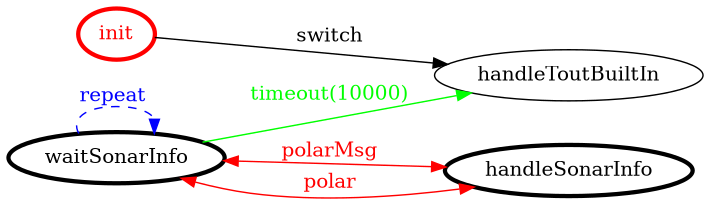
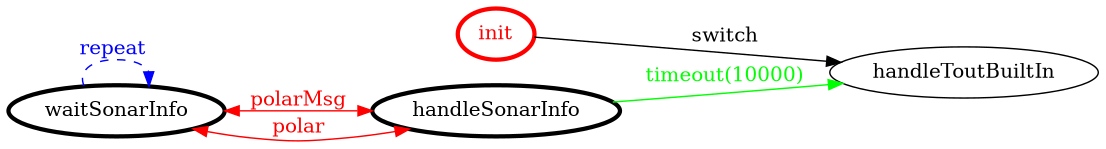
edge "waitSonarInfo" -> "handleToutBuiltIn": now "handleSonarInfo" -> "handleToutBuiltIn"
